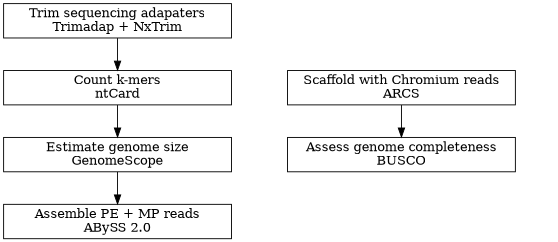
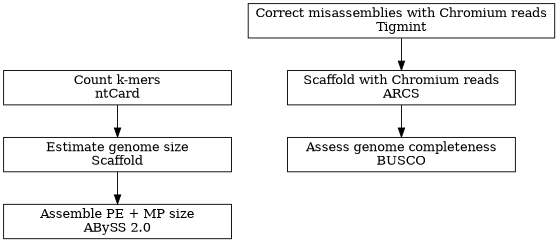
node "Trim sequencing adapaters Trimadap + NxTrim": removed
node "Correct misassemblies with Chromium reads Tigmint": added
node "Estimate genome size GenomeScope": label "Estimate genome size GenomeScope" -> "Estimate genome size Scaffold"
node "Assemble PE + MP reads ABySS 2.0": label "Assemble PE + MP reads ABySS 2.0" -> "Assemble PE + MP size ABySS 2.0"
